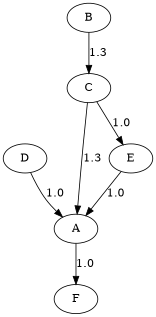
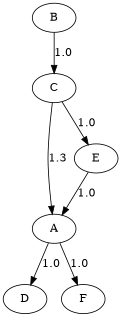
edge "B" -> "C": label "1.3" -> "1.0"
edge "D" -> "A": reversed
